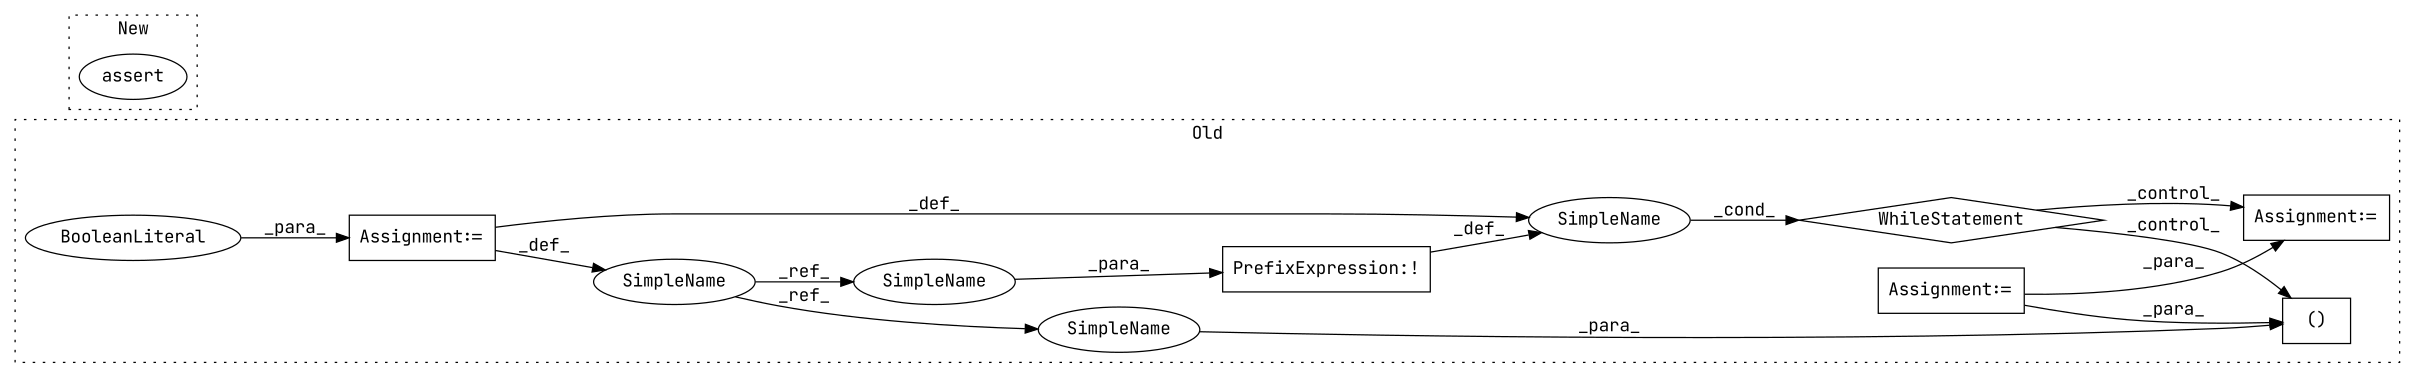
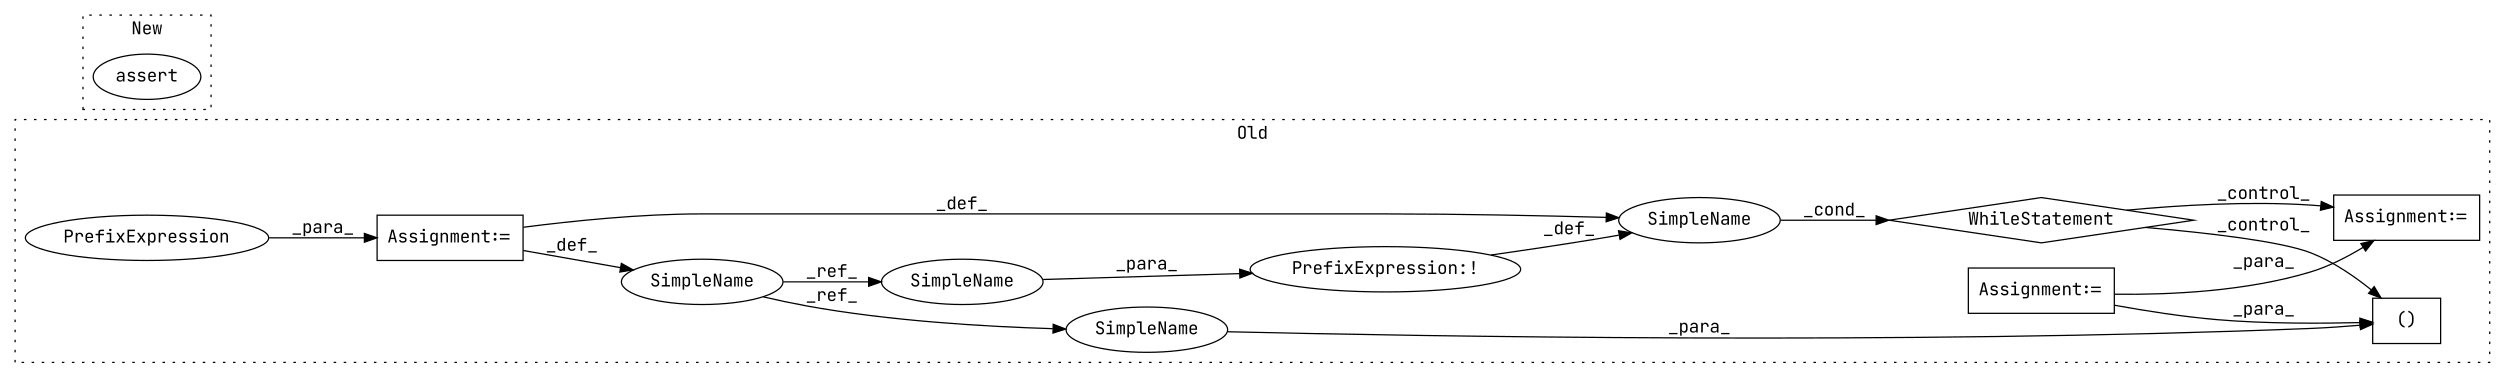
node "BooleanLiteral": label "BooleanLiteral" -> "PrefixExpression"
node "PrefixExpression:!": shape box -> ellipse
